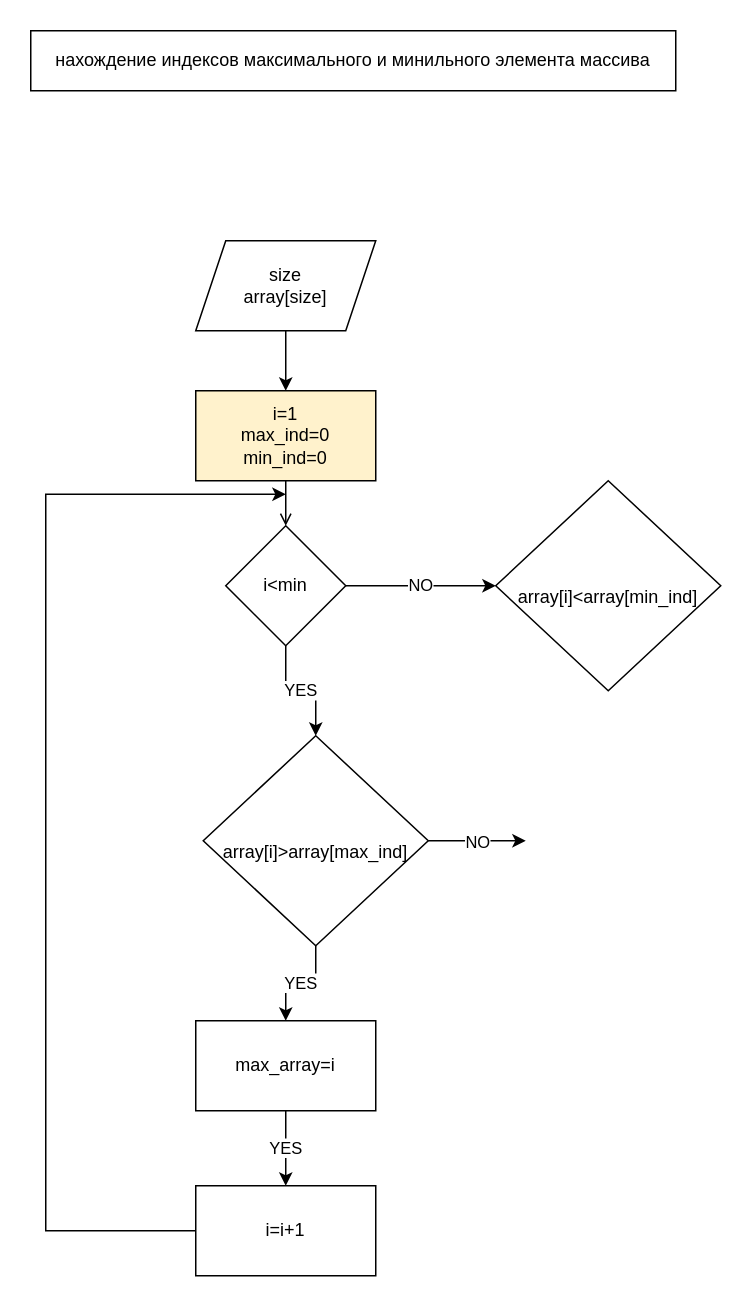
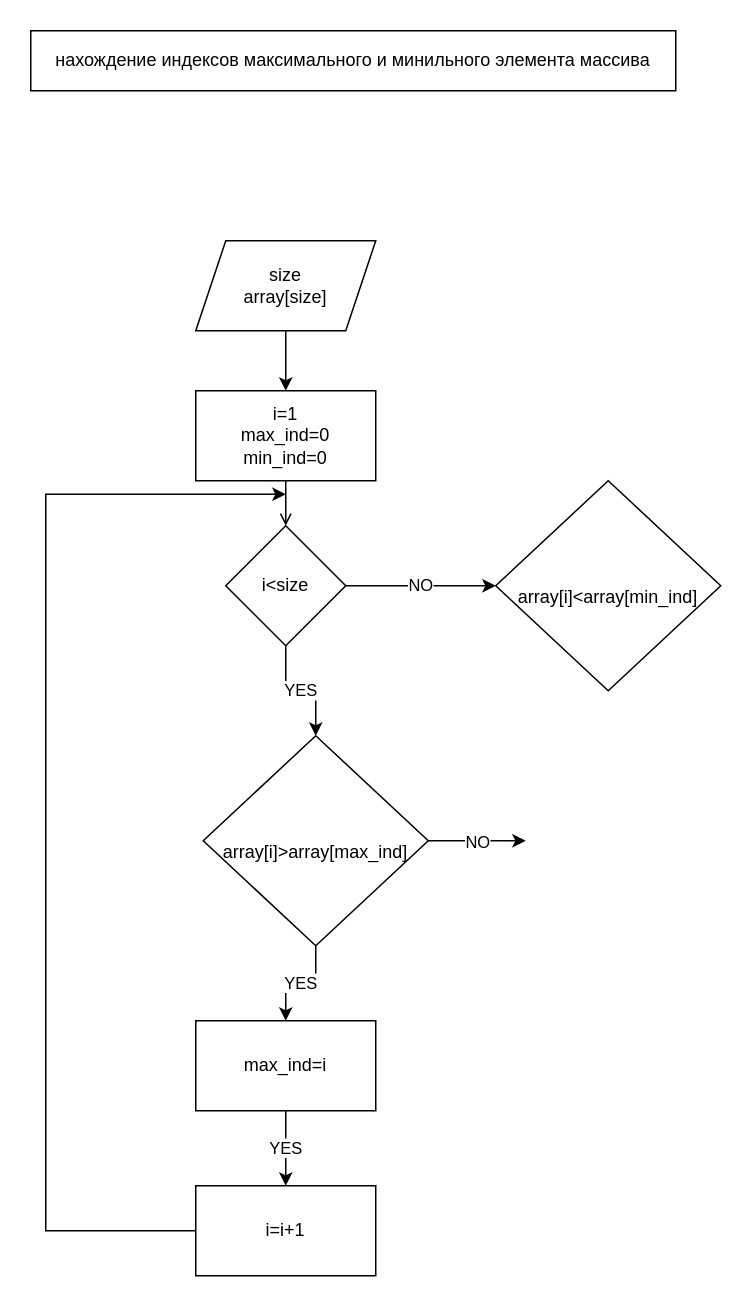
node "i=1 max_ind=0 min_ind=0": fillcolor #fff2cc -> #ffffff
node "i<min": label "i<min" -> "i<size"
node "max_array=i": label "max_array=i" -> "max_ind=i"
